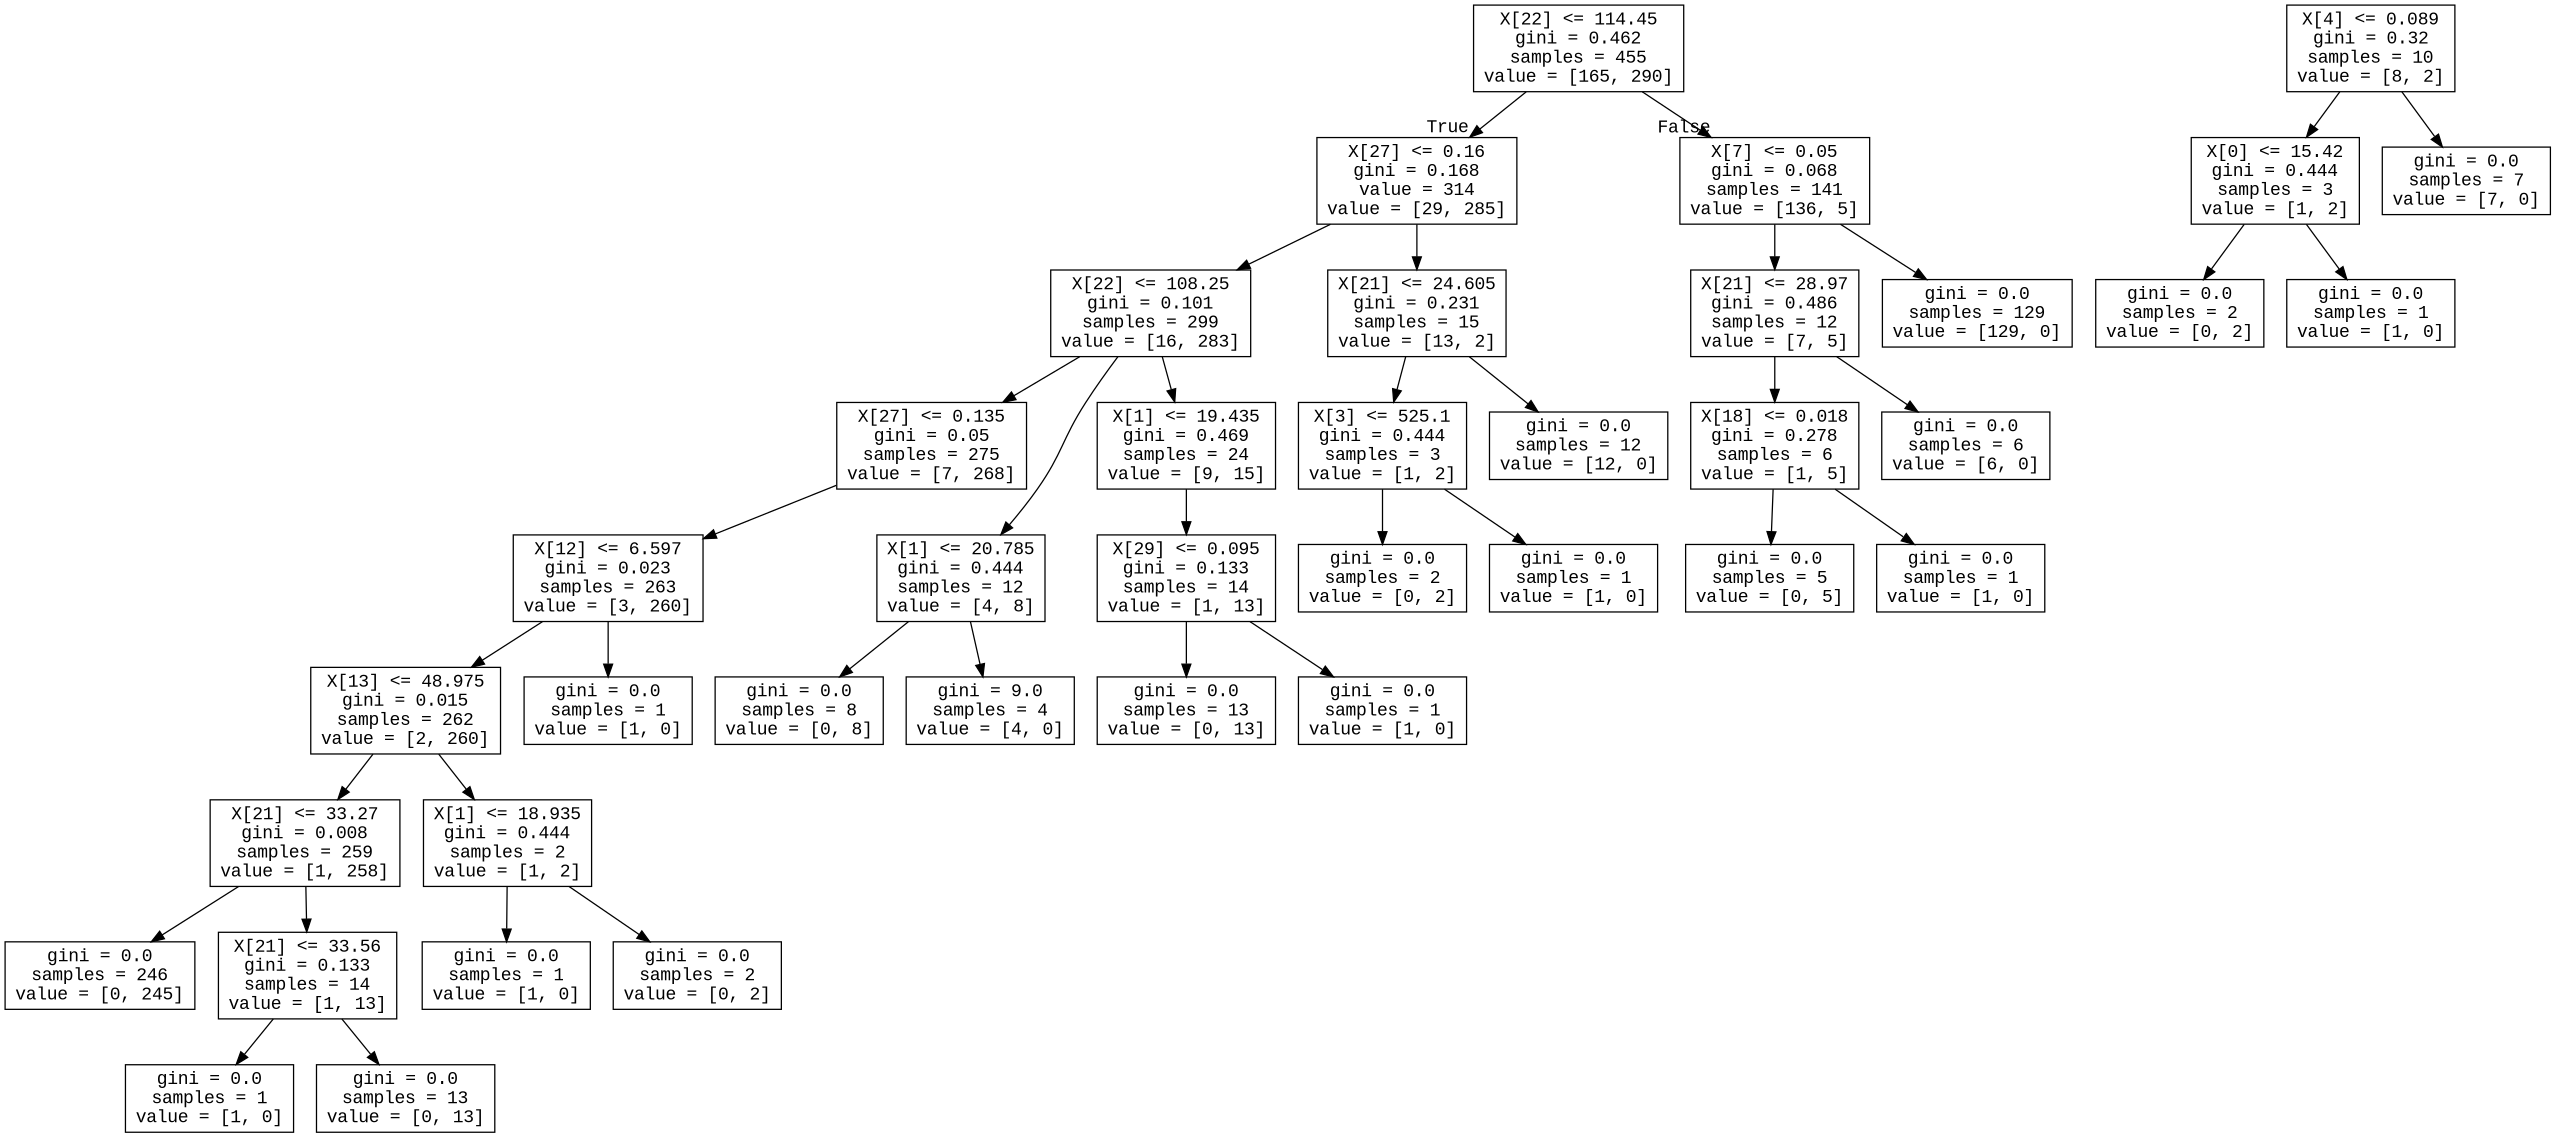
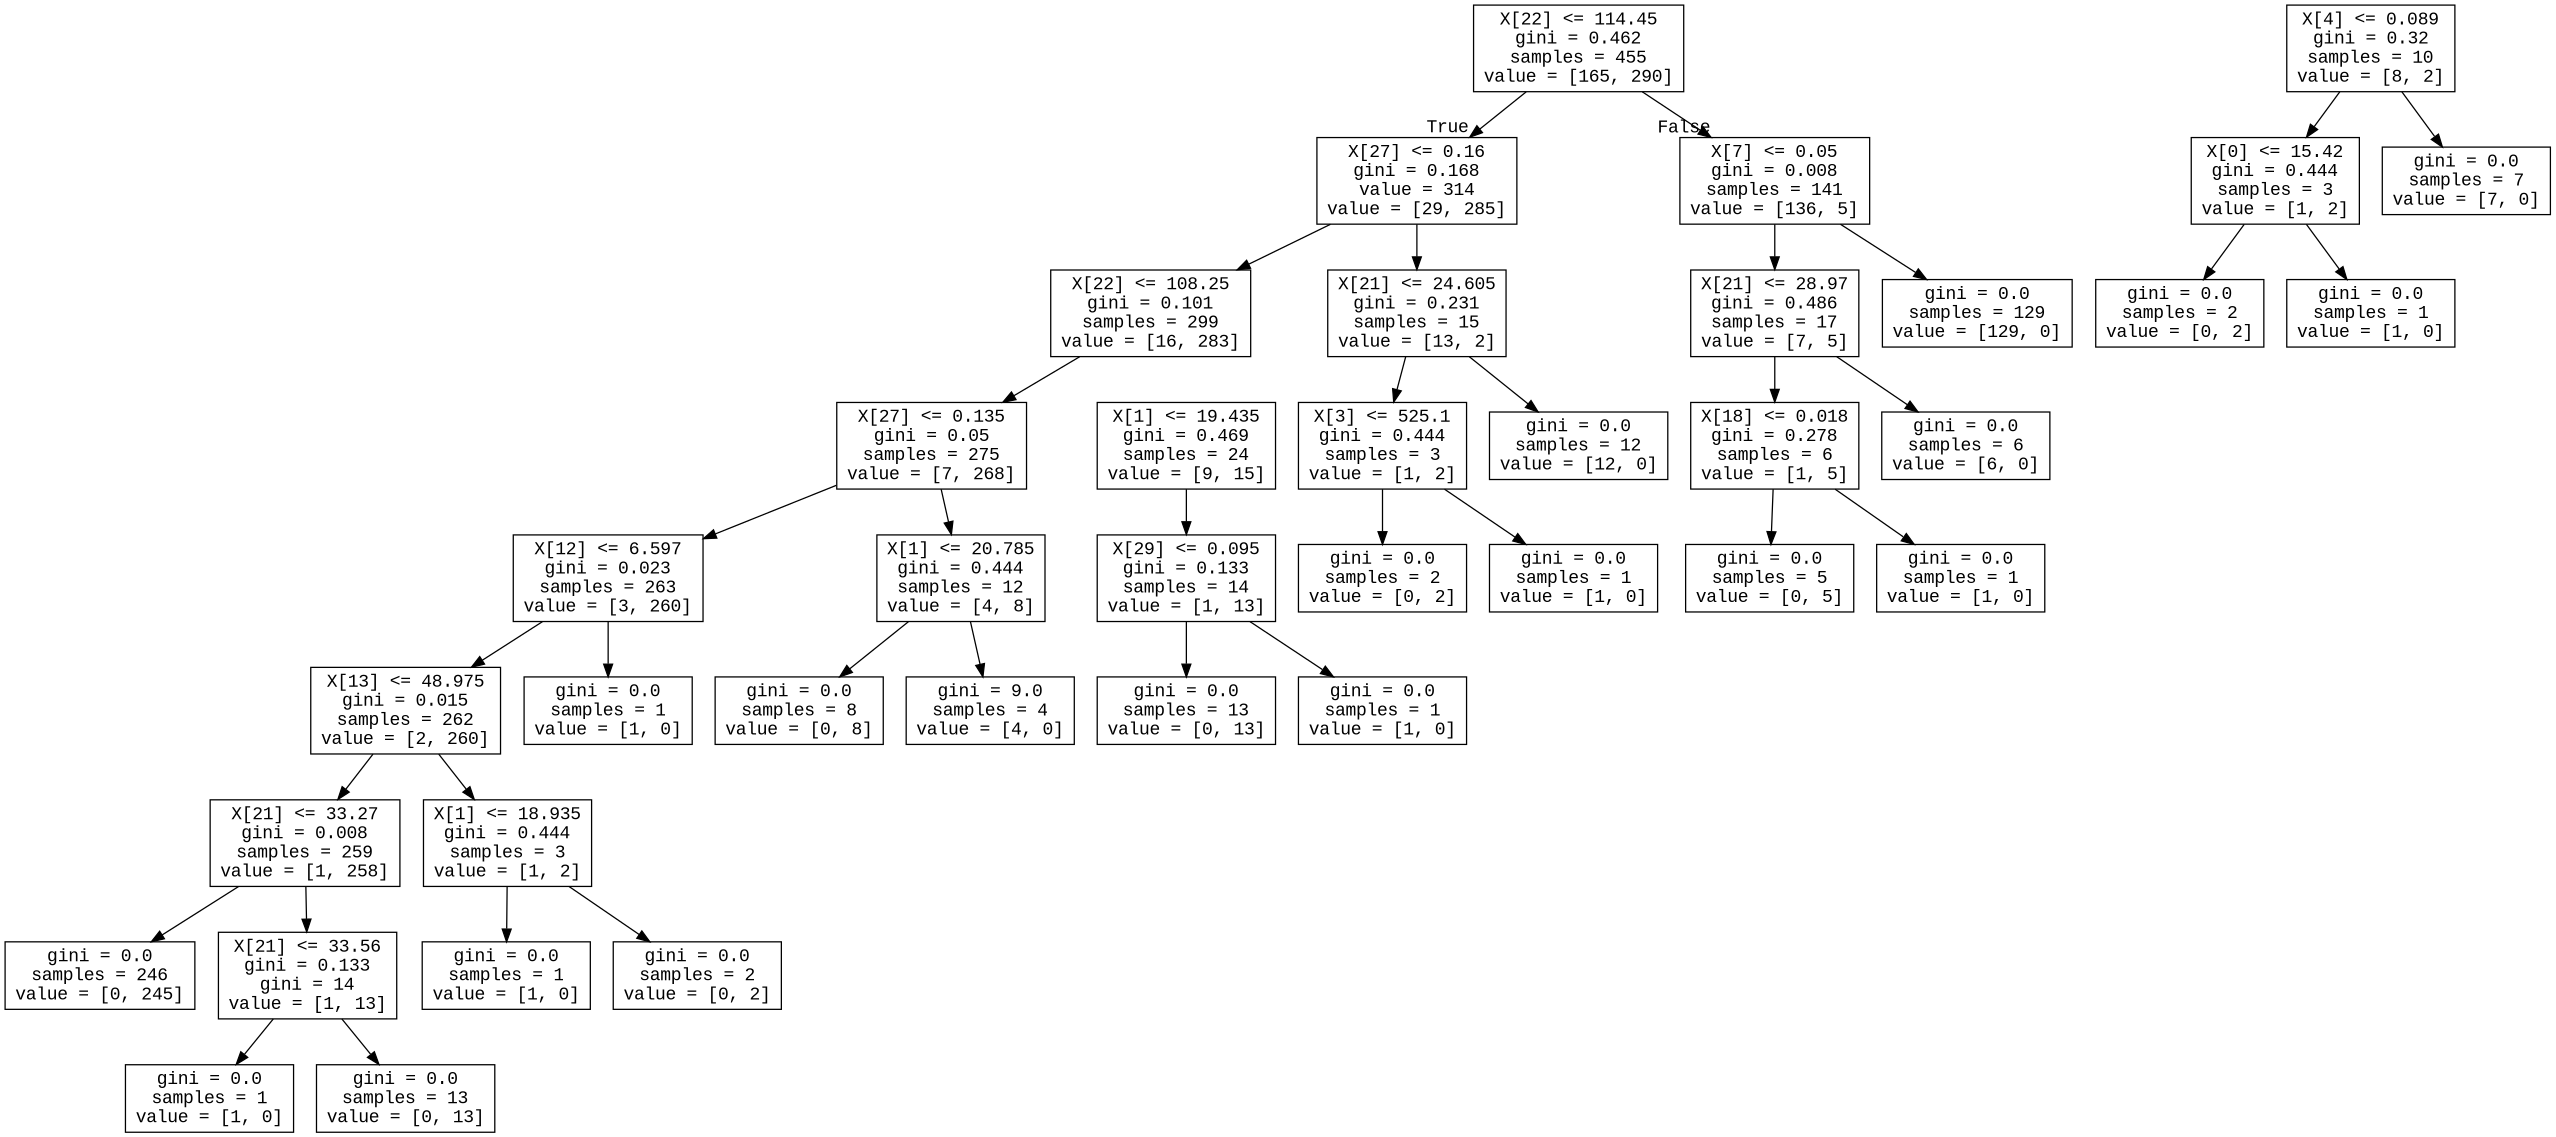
node "X[7] <= 0.05 gini = 0.068 samples = 141 value = [136, 5]": label "X[7] <= 0.05 gini = 0.068 samples = 141 value = [136, 5]" -> "X[7] <= 0.05 gini = 0.008 samples = 141 value = [136, 5]"
node "X[21] <= 28.97 gini = 0.486 samples = 12 value = [7, 5]": label "X[21] <= 28.97 gini = 0.486 samples = 12 value = [7, 5]" -> "X[21] <= 28.97 gini = 0.486 samples = 17 value = [7, 5]"
edge "X[22] <= 108.25 gini = 0.101 samples = 299 value = [16, 283]" -> "X[1] <= 19.435 gini = 0.469 samples = 24 value = [9, 15]": removed
edge "X[22] <= 108.25 gini = 0.101 samples = 299 value = [16, 283]" -> "X[1] <= 20.785 gini = 0.444 samples = 12 value = [4, 8]": now "X[27] <= 0.135 gini = 0.05 samples = 275 value = [7, 268]" -> "X[1] <= 20.785 gini = 0.444 samples = 12 value = [4, 8]"
node "X[1] <= 18.935 gini = 0.444 samples = 2 value = [1, 2]": label "X[1] <= 18.935 gini = 0.444 samples = 2 value = [1, 2]" -> "X[1] <= 18.935 gini = 0.444 samples = 3 value = [1, 2]"
node "X[21] <= 33.56 gini = 0.133 samples = 14 value = [1, 13]": label "X[21] <= 33.56 gini = 0.133 samples = 14 value = [1, 13]" -> "X[21] <= 33.56 gini = 0.133 gini = 14 value = [1, 13]"
